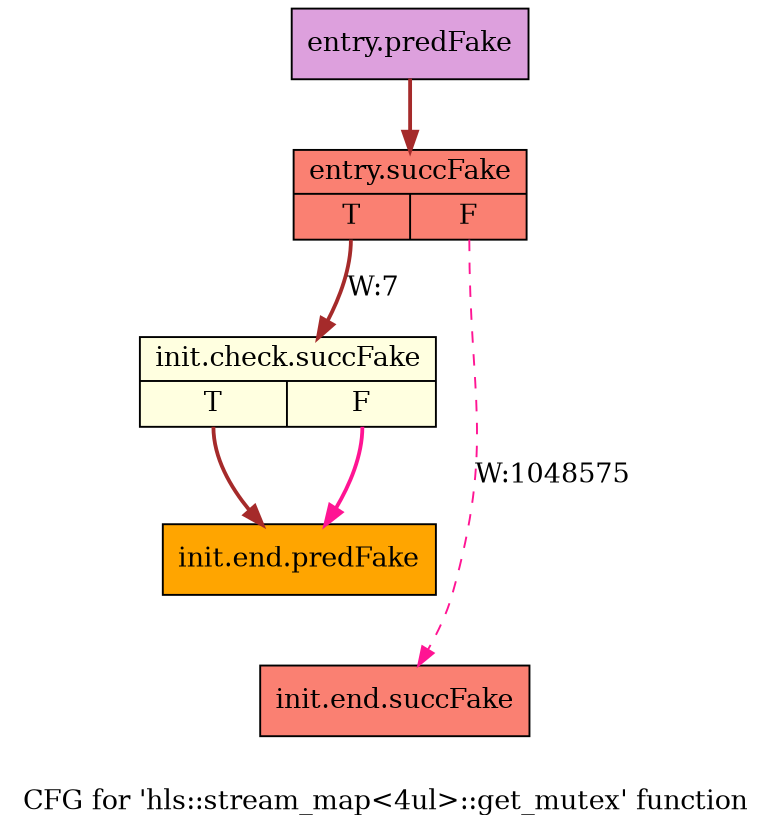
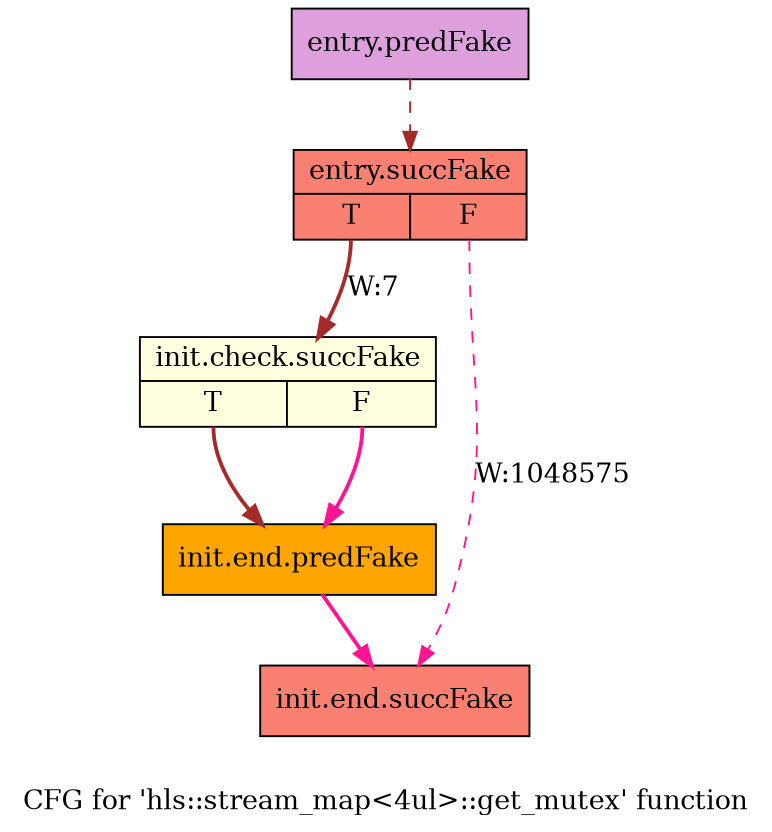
edge "entry.predFake" -> "entry.succFake": style bold -> dashed
edge "init.end.predFake" -> "init.end.succFake": added
